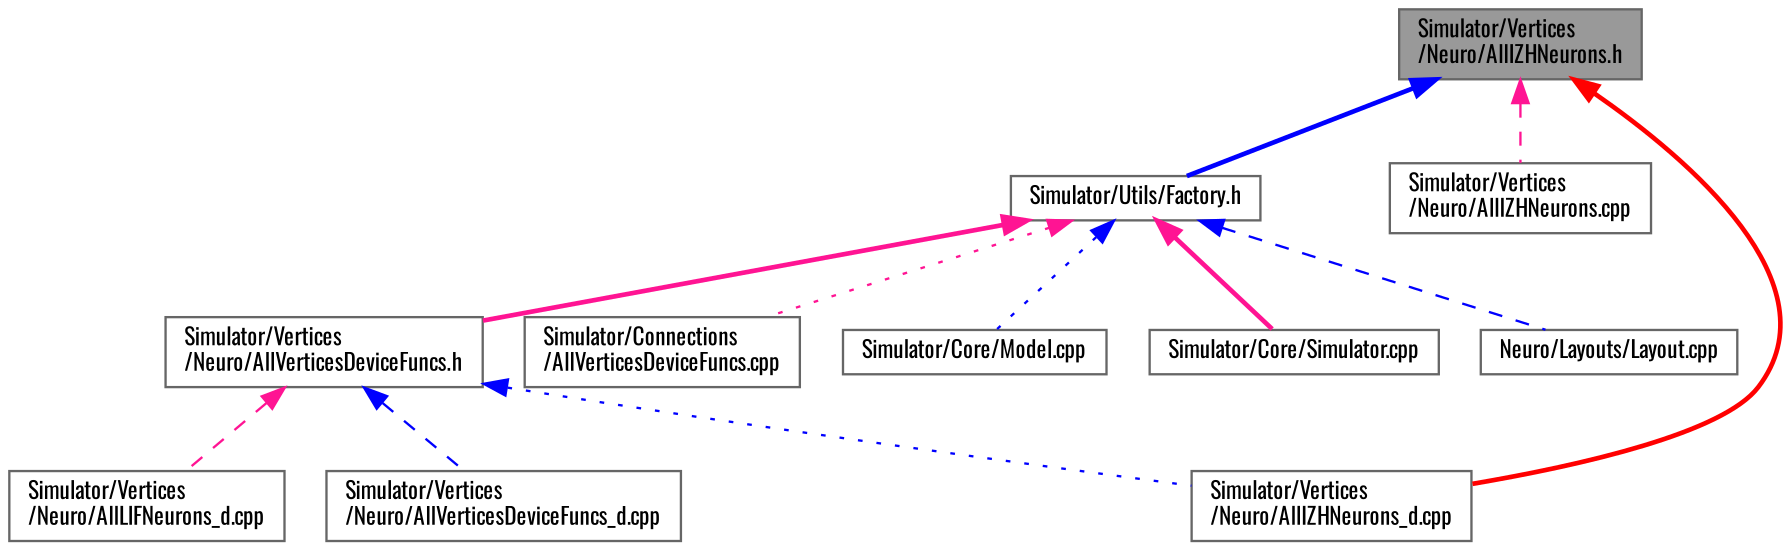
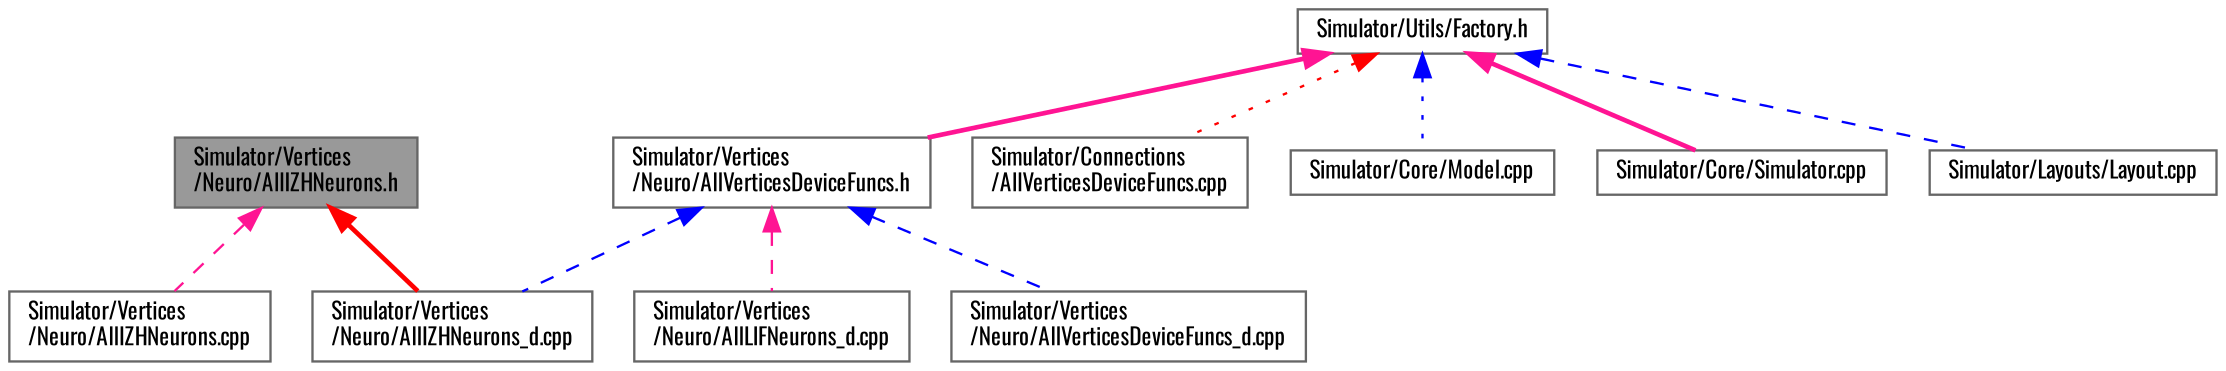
edge "Simulator/Utils/Factory.h" -> "Simulator/Vertices /Neuro/AllIZHNeurons.h": removed
edge "Simulator/Connections /AllVerticesDeviceFuncs.cpp" -> "Simulator/Utils/Factory.h": color deeppink -> red
node "Neuro/Layouts/Layout.cpp": label "Neuro/Layouts/Layout.cpp" -> "Simulator/Layouts/Layout.cpp"
edge "Simulator/Vertices /Neuro/AllIZHNeurons_d.cpp" -> "Simulator/Vertices /Neuro/AllVerticesDeviceFuncs.h": style dotted -> dashed
